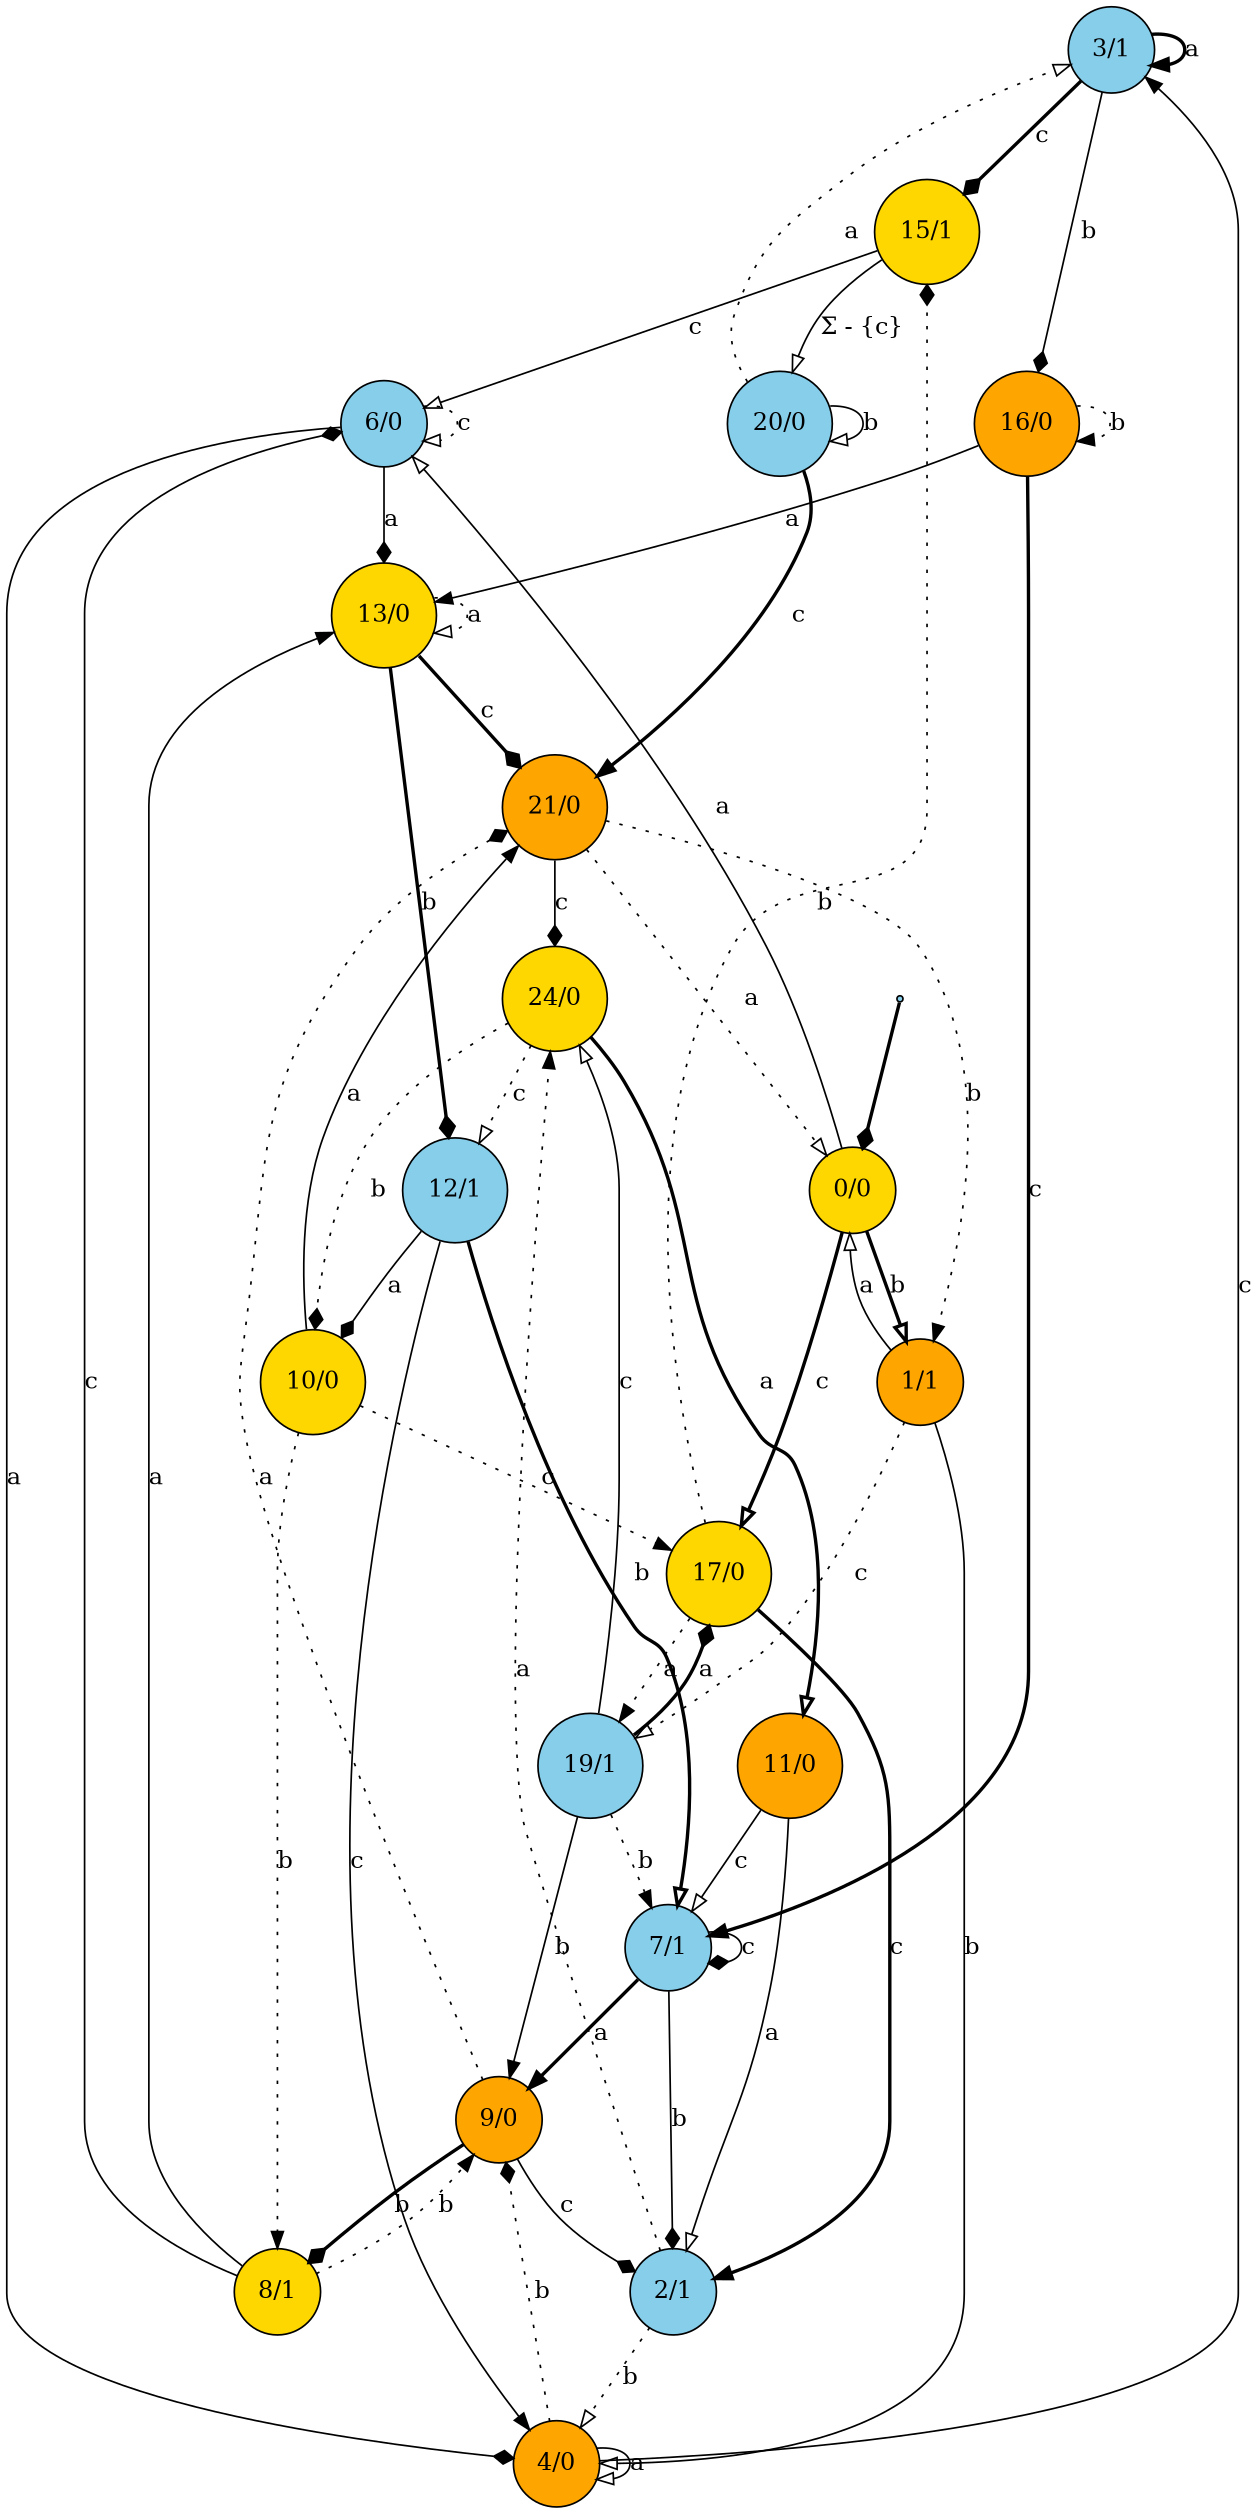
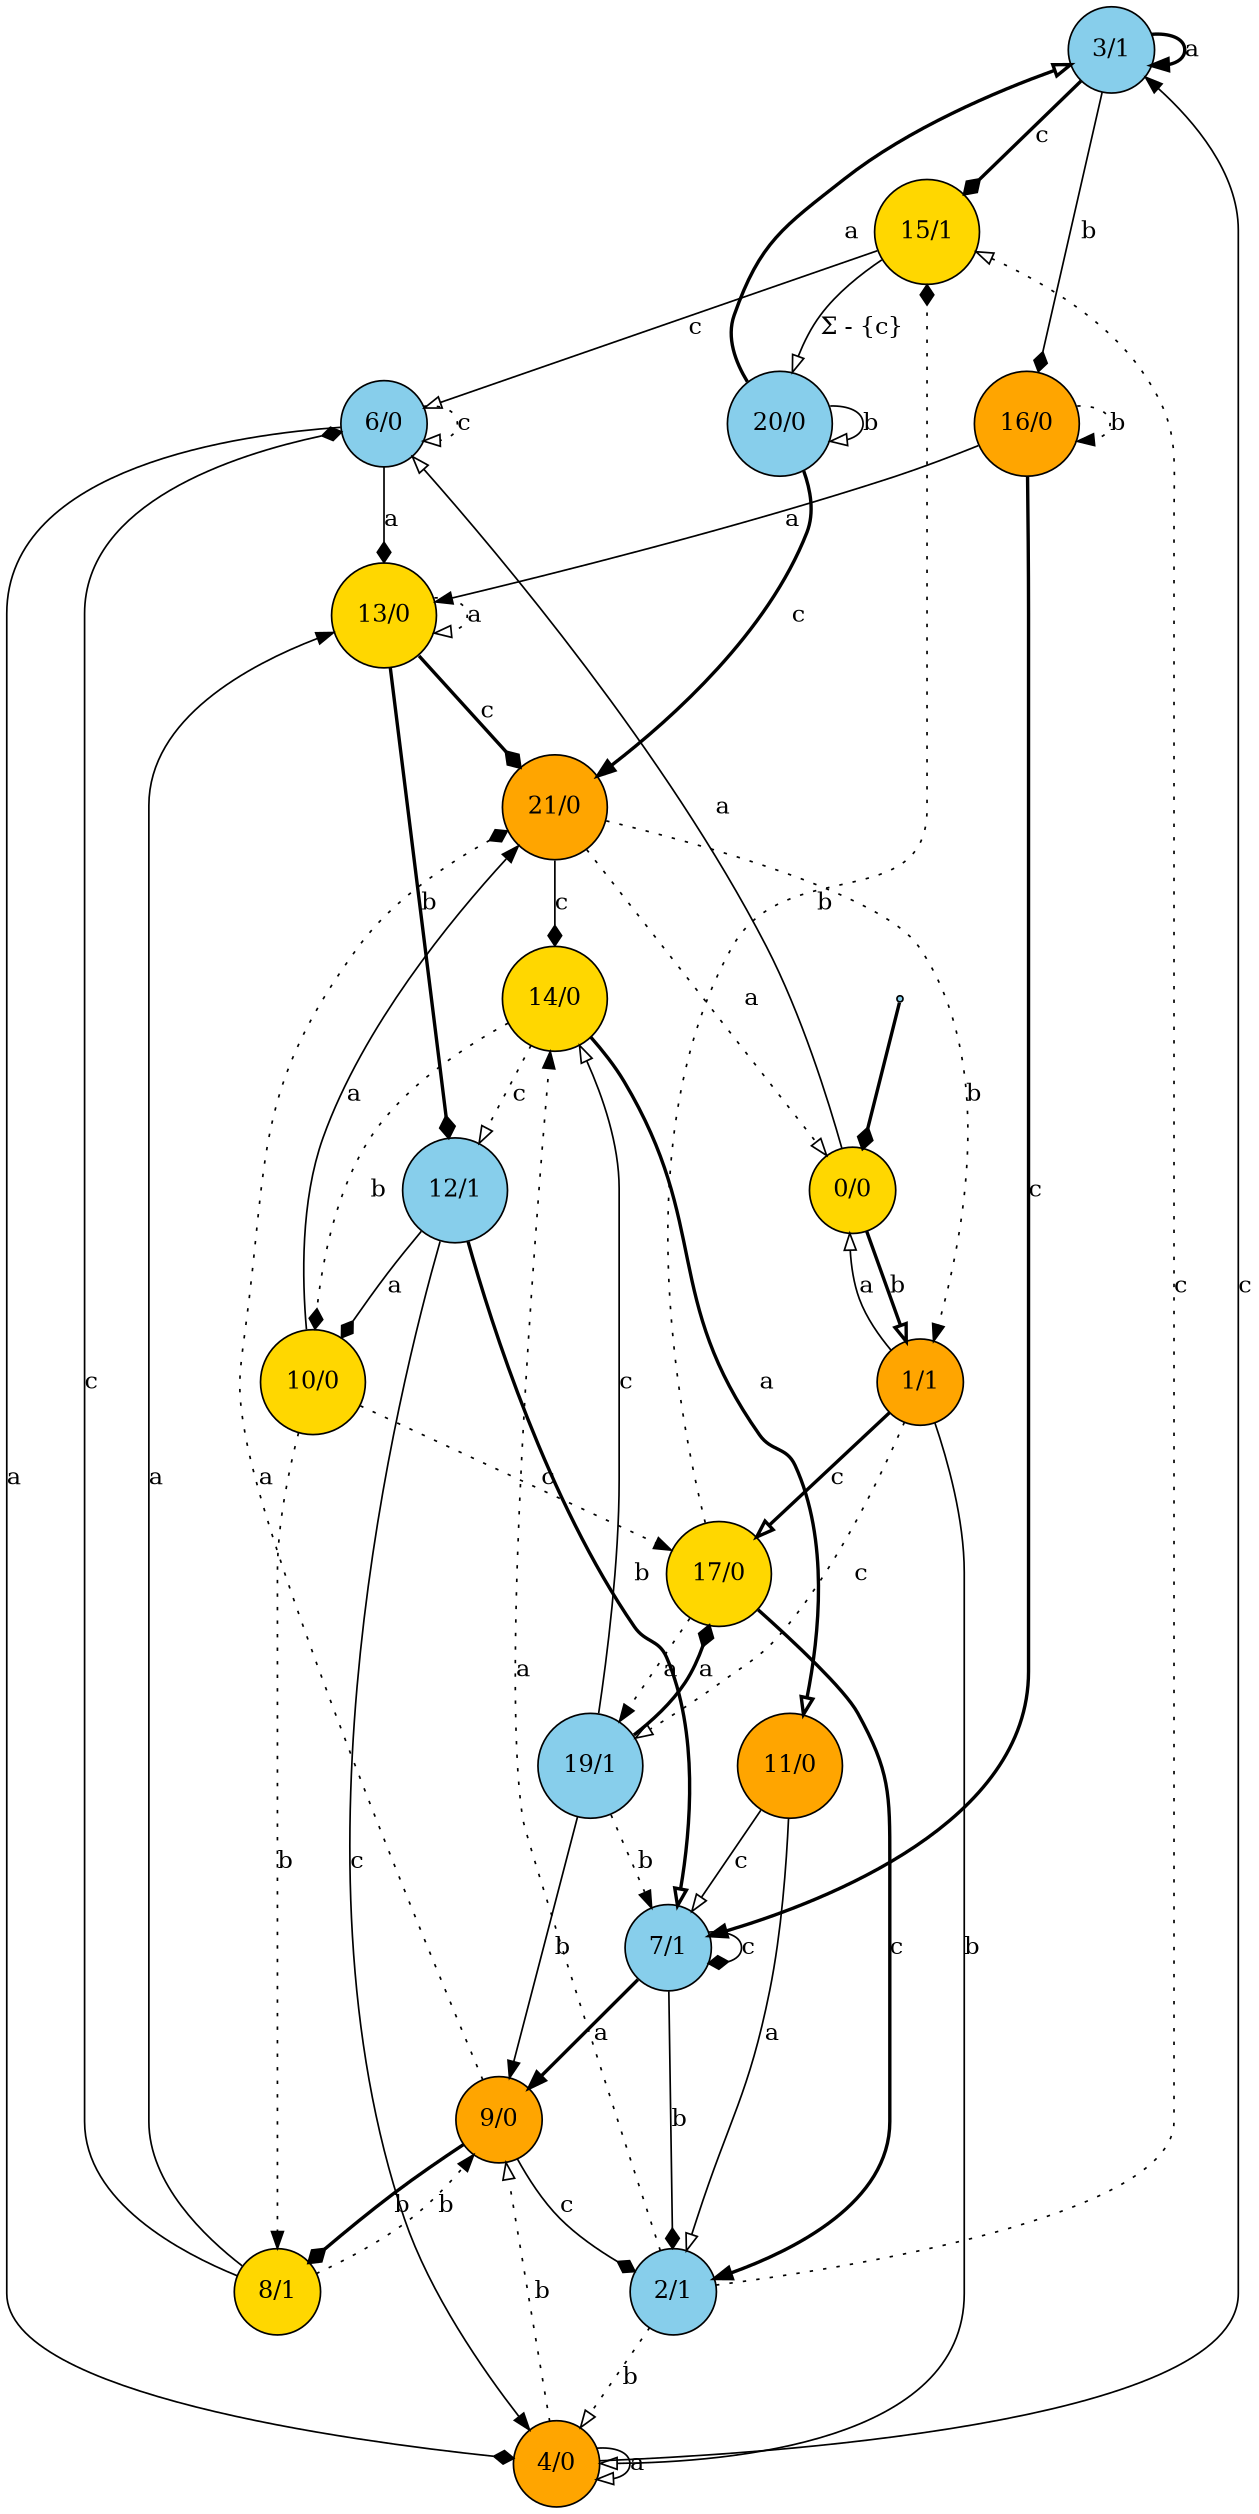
edge "20/0" -> "3/1": style dotted -> bold
node "24/0": label "24/0" -> "14/0"
edge "0/0" -> "17/0": now "1/1" -> "17/0"
edge "2/1" -> "15/1": added, label "c"
edge "4/0" -> "9/0": arrowhead diamond -> onormal
